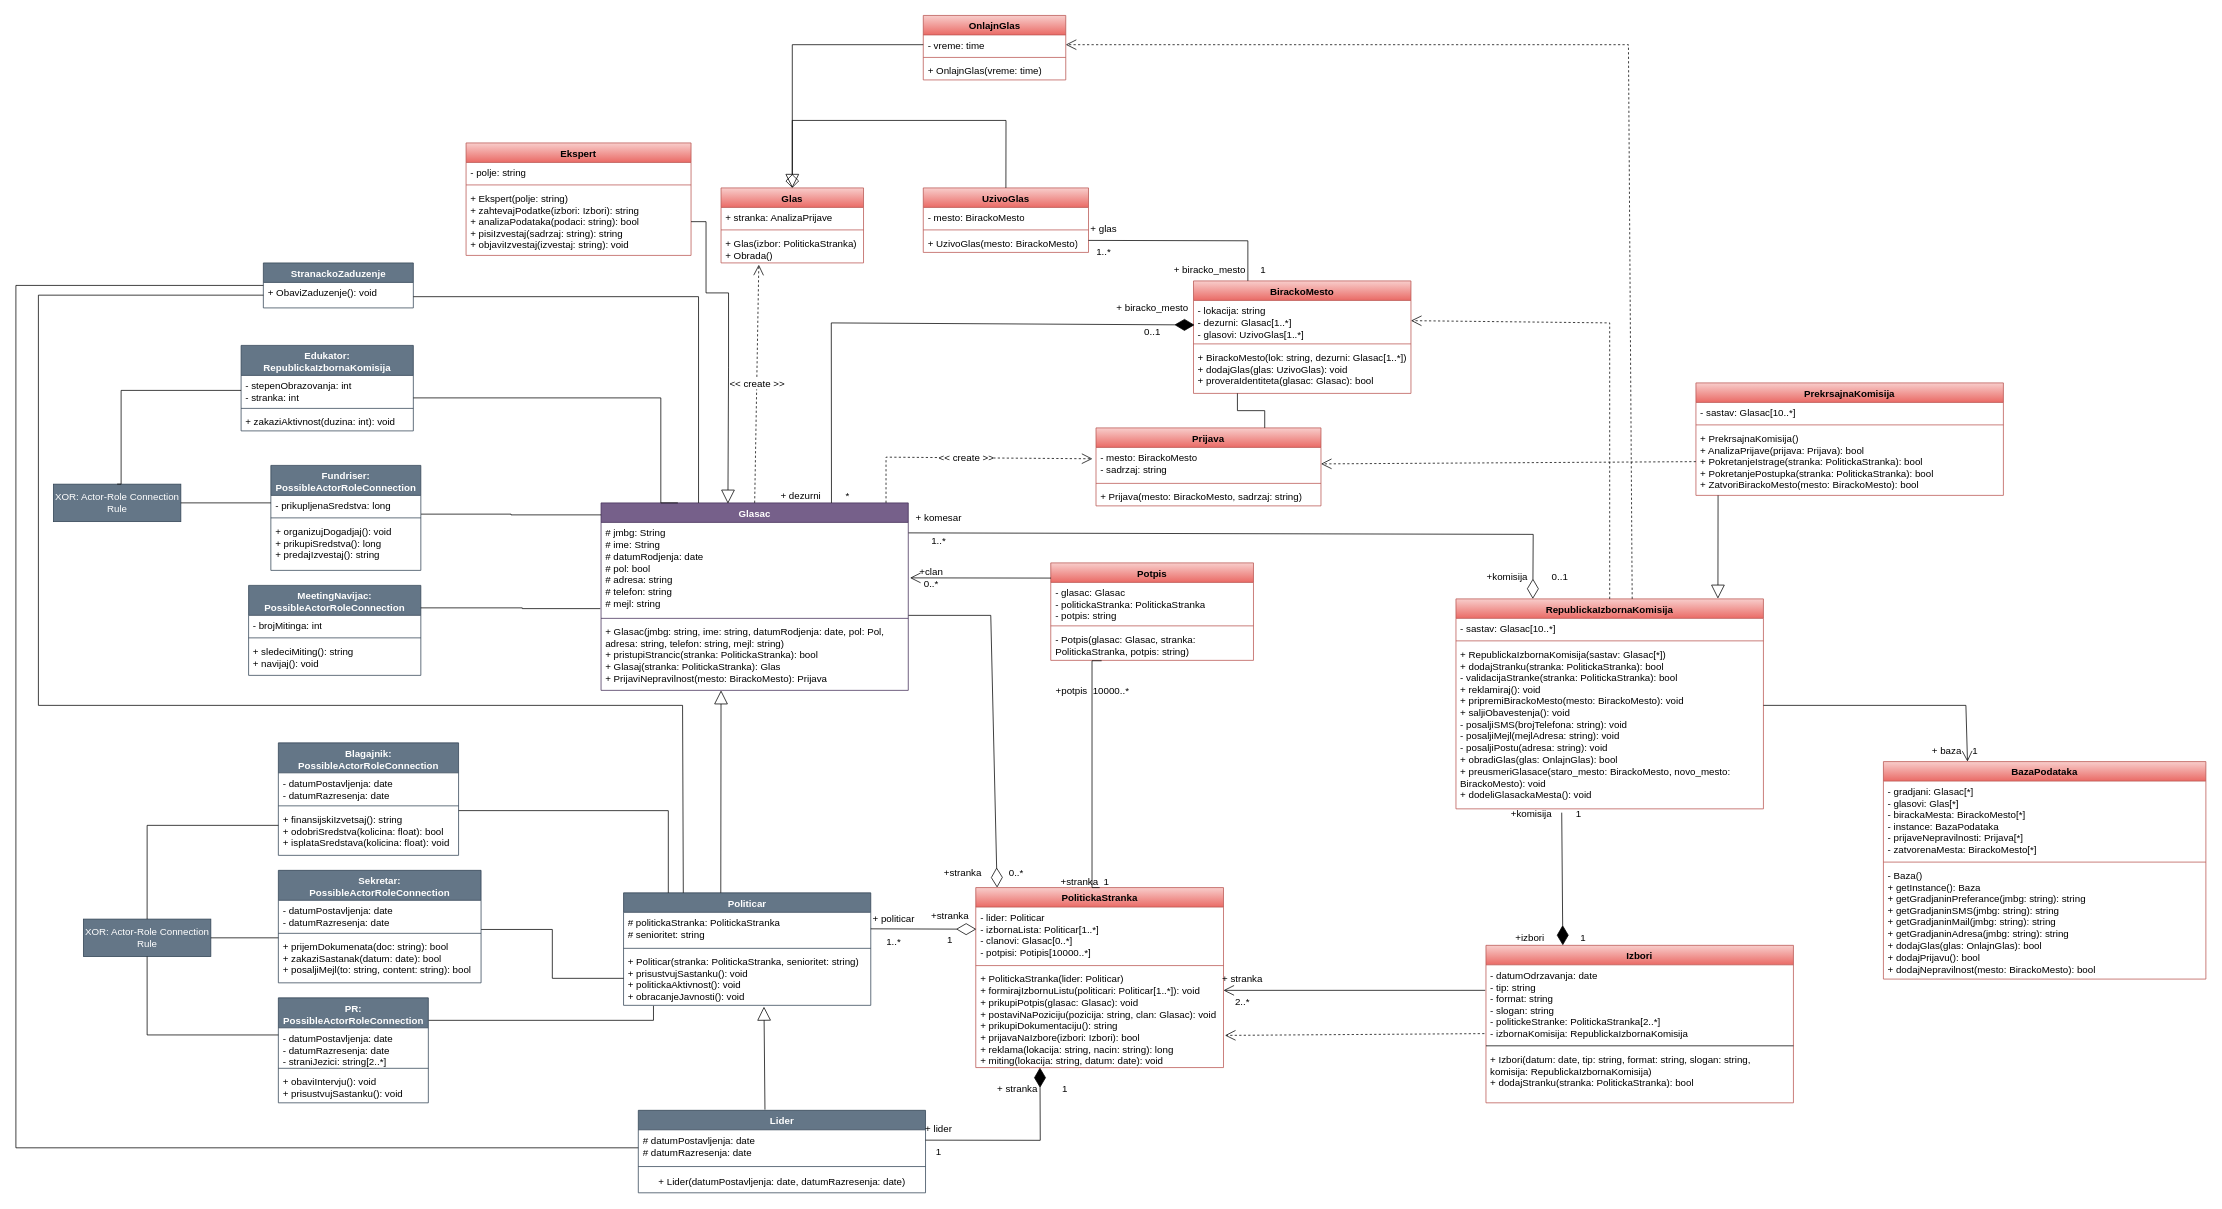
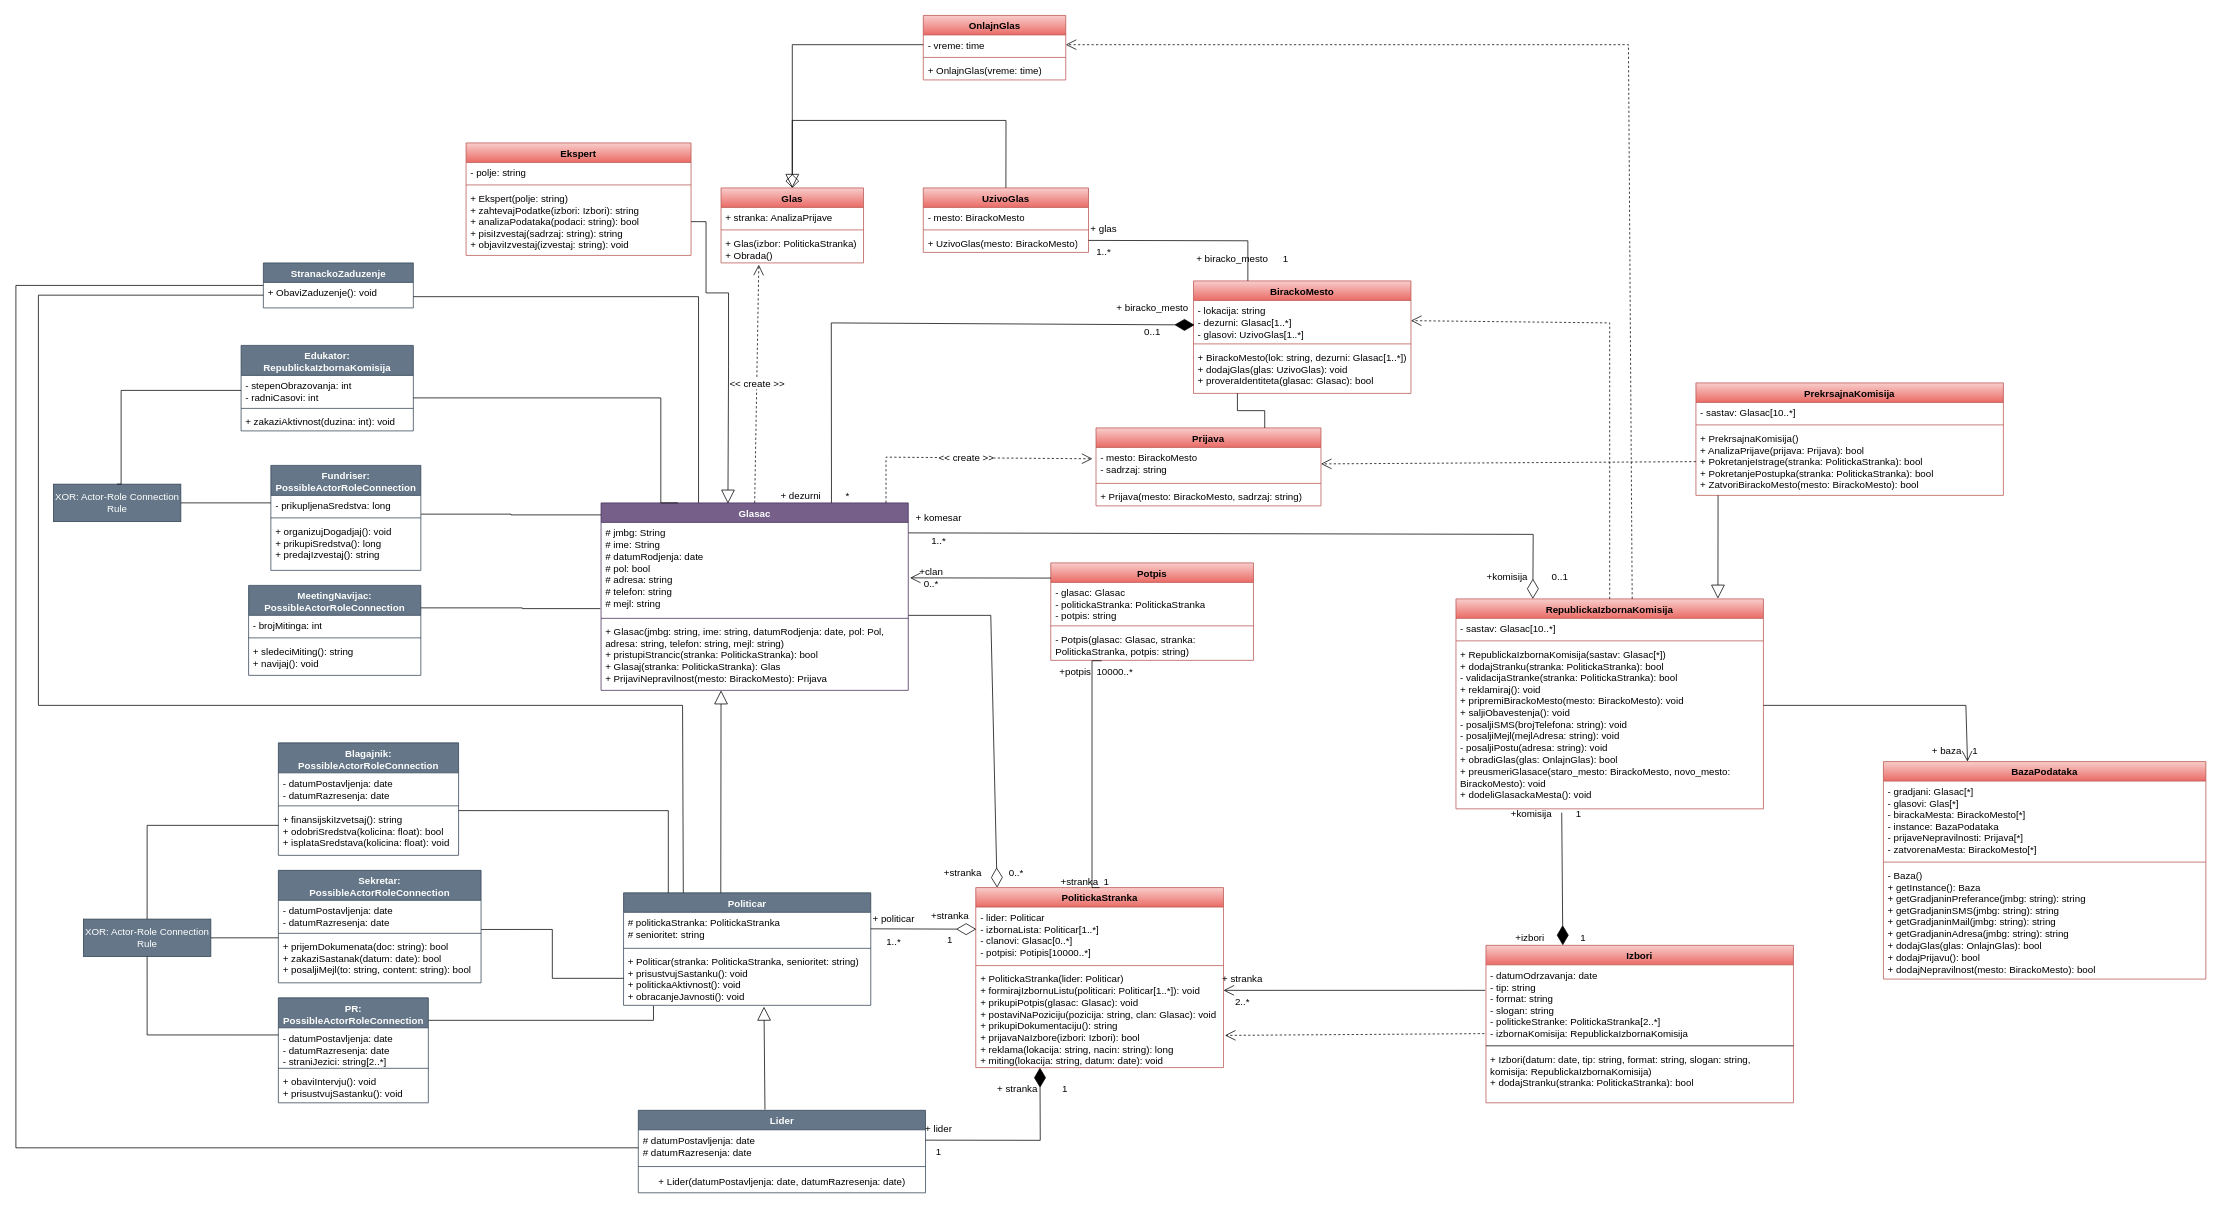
node "+ biracko_mesto 1": moved (1220, 270) -> (1242, 258)
node "- stepenObrazovanja: int- stranka: int": label "- stepenObrazovanja: int- stranka: int" -> "- stepenObrazovanja: int- radniCasovi: int"
node "+potpis 10000..*": moved (1092, 690) -> (1096, 672)
